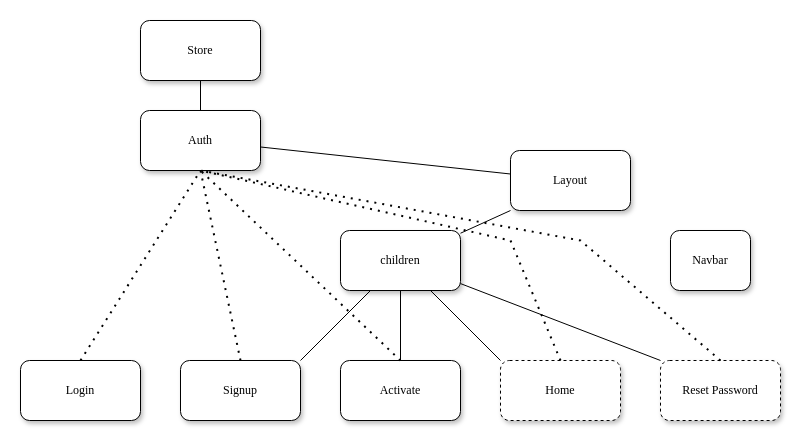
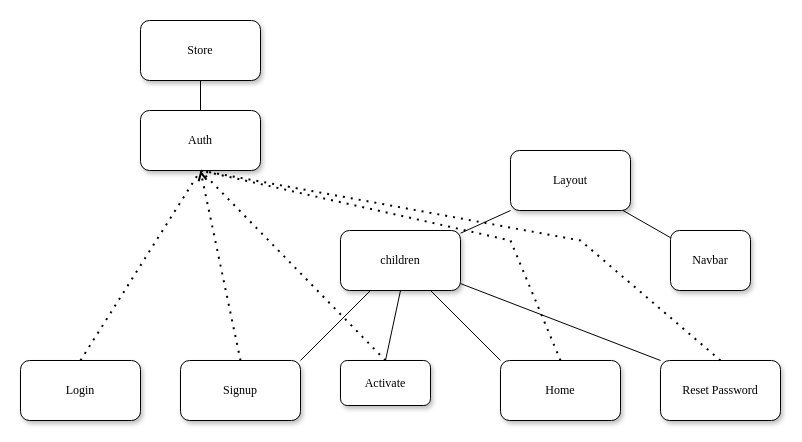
edge "Auth" -- "Layout": now "Navbar" -- "Layout"
edge "Auth" -- "Signup": arrowhead none -> open
node "Activate": size 120x60 -> 90x45
node "Home": style dashed -> solid
node "Reset Password": style dashed -> solid
